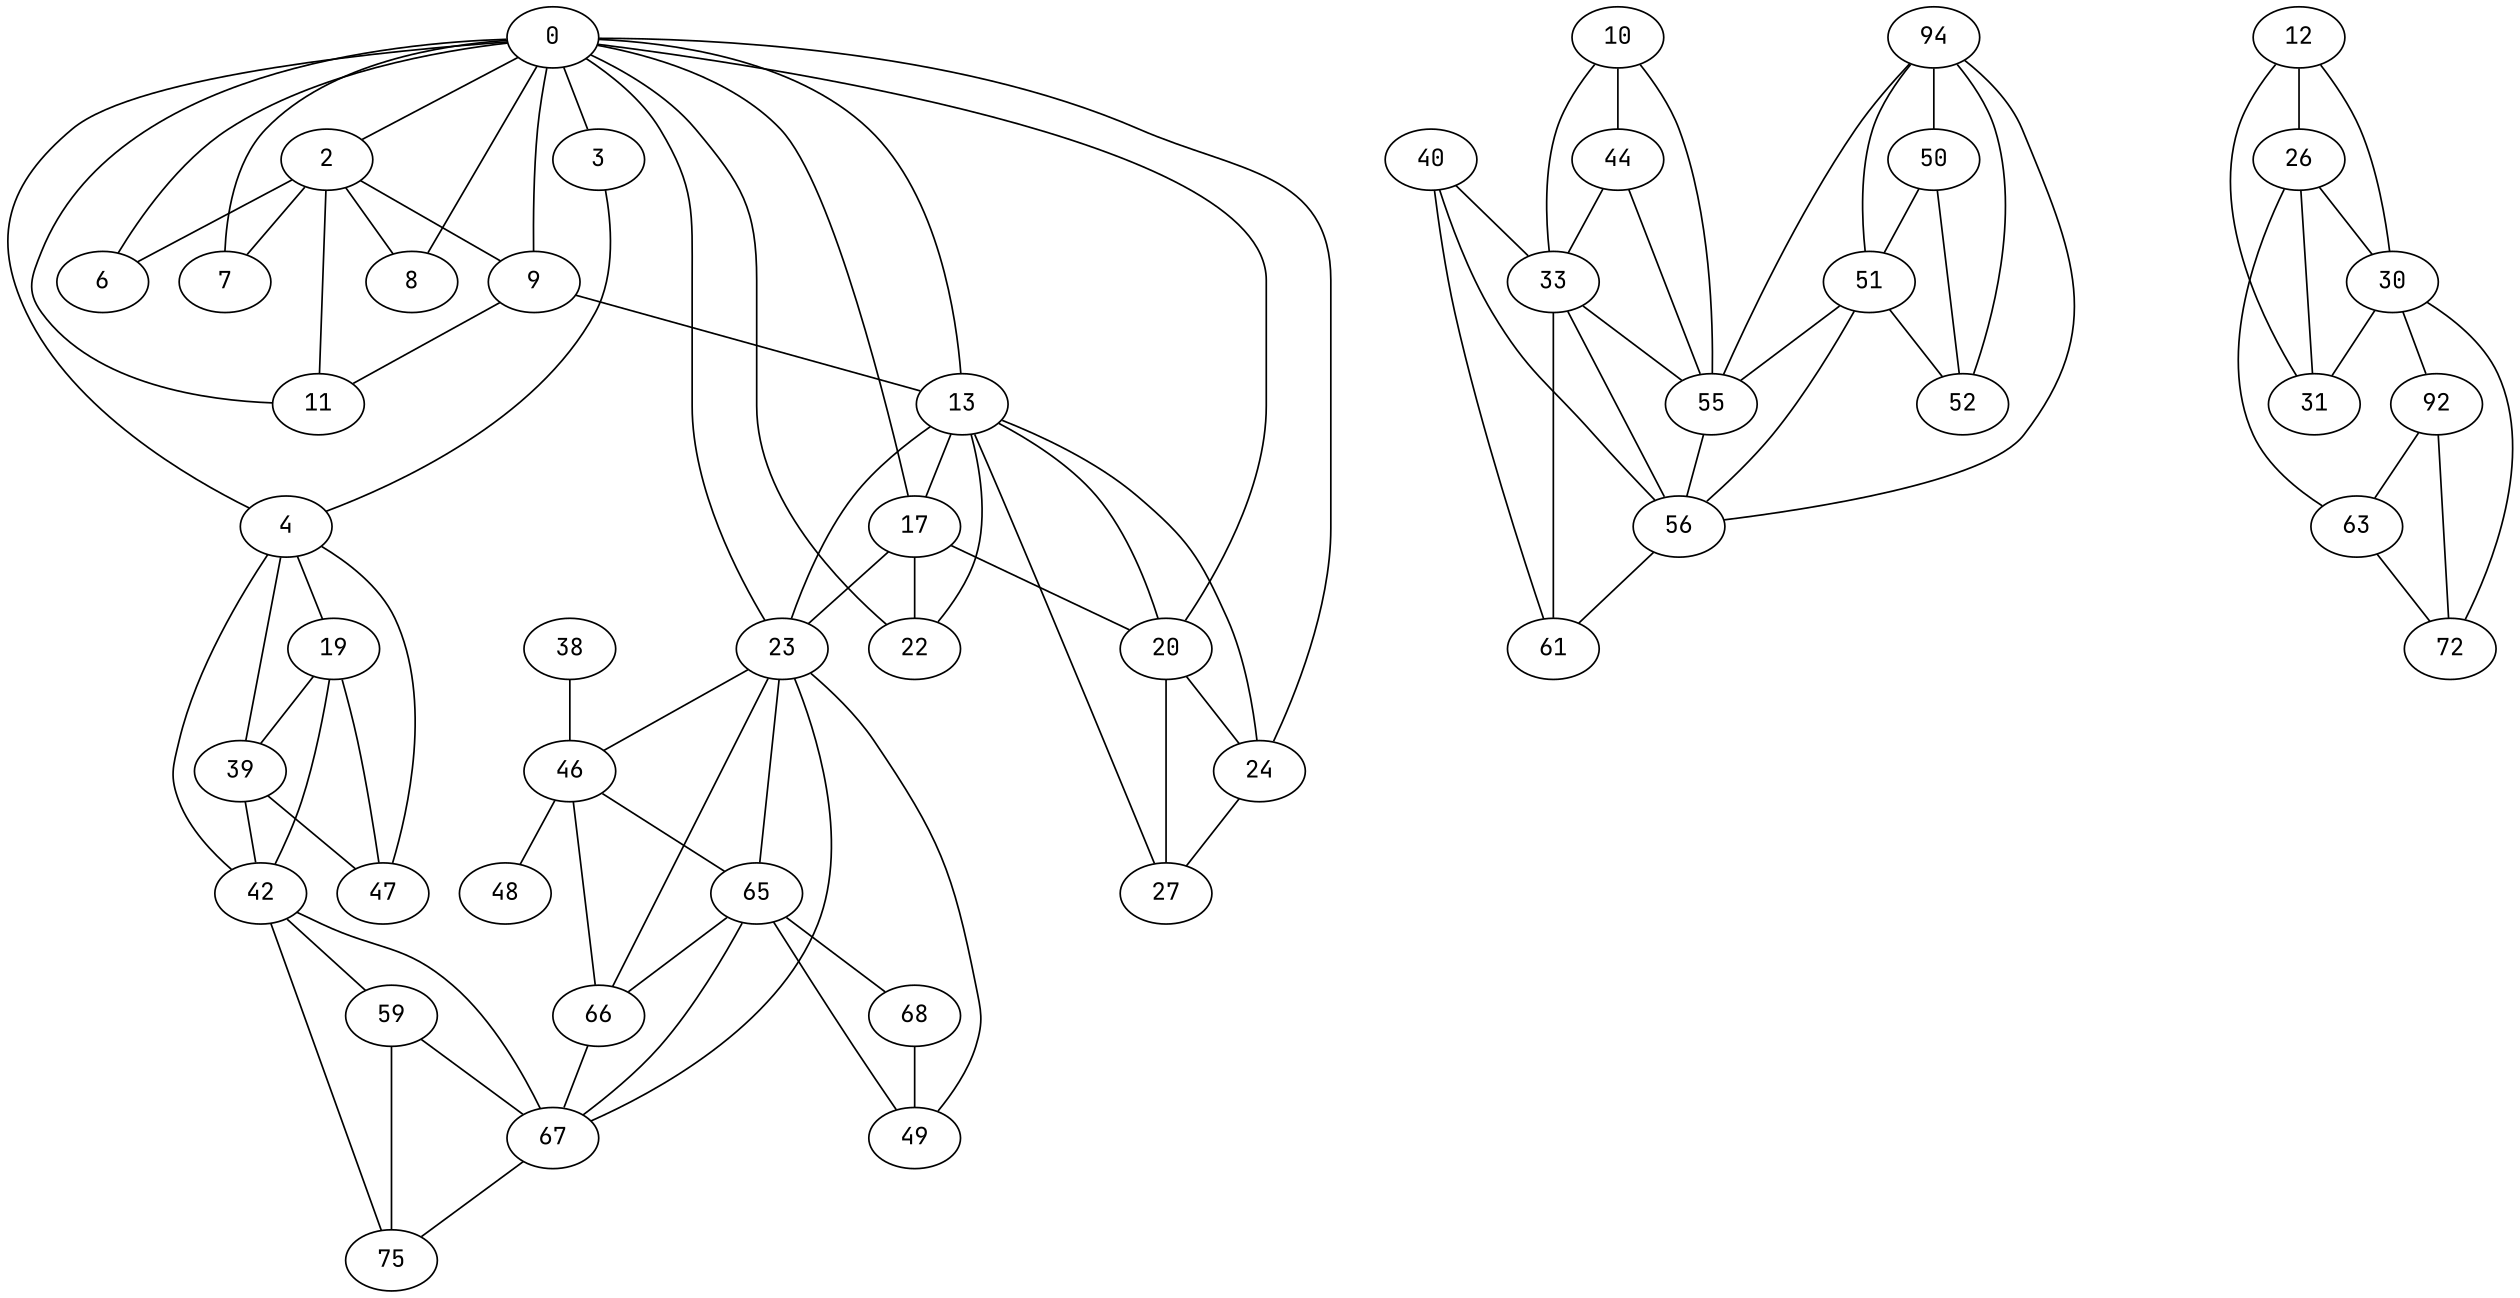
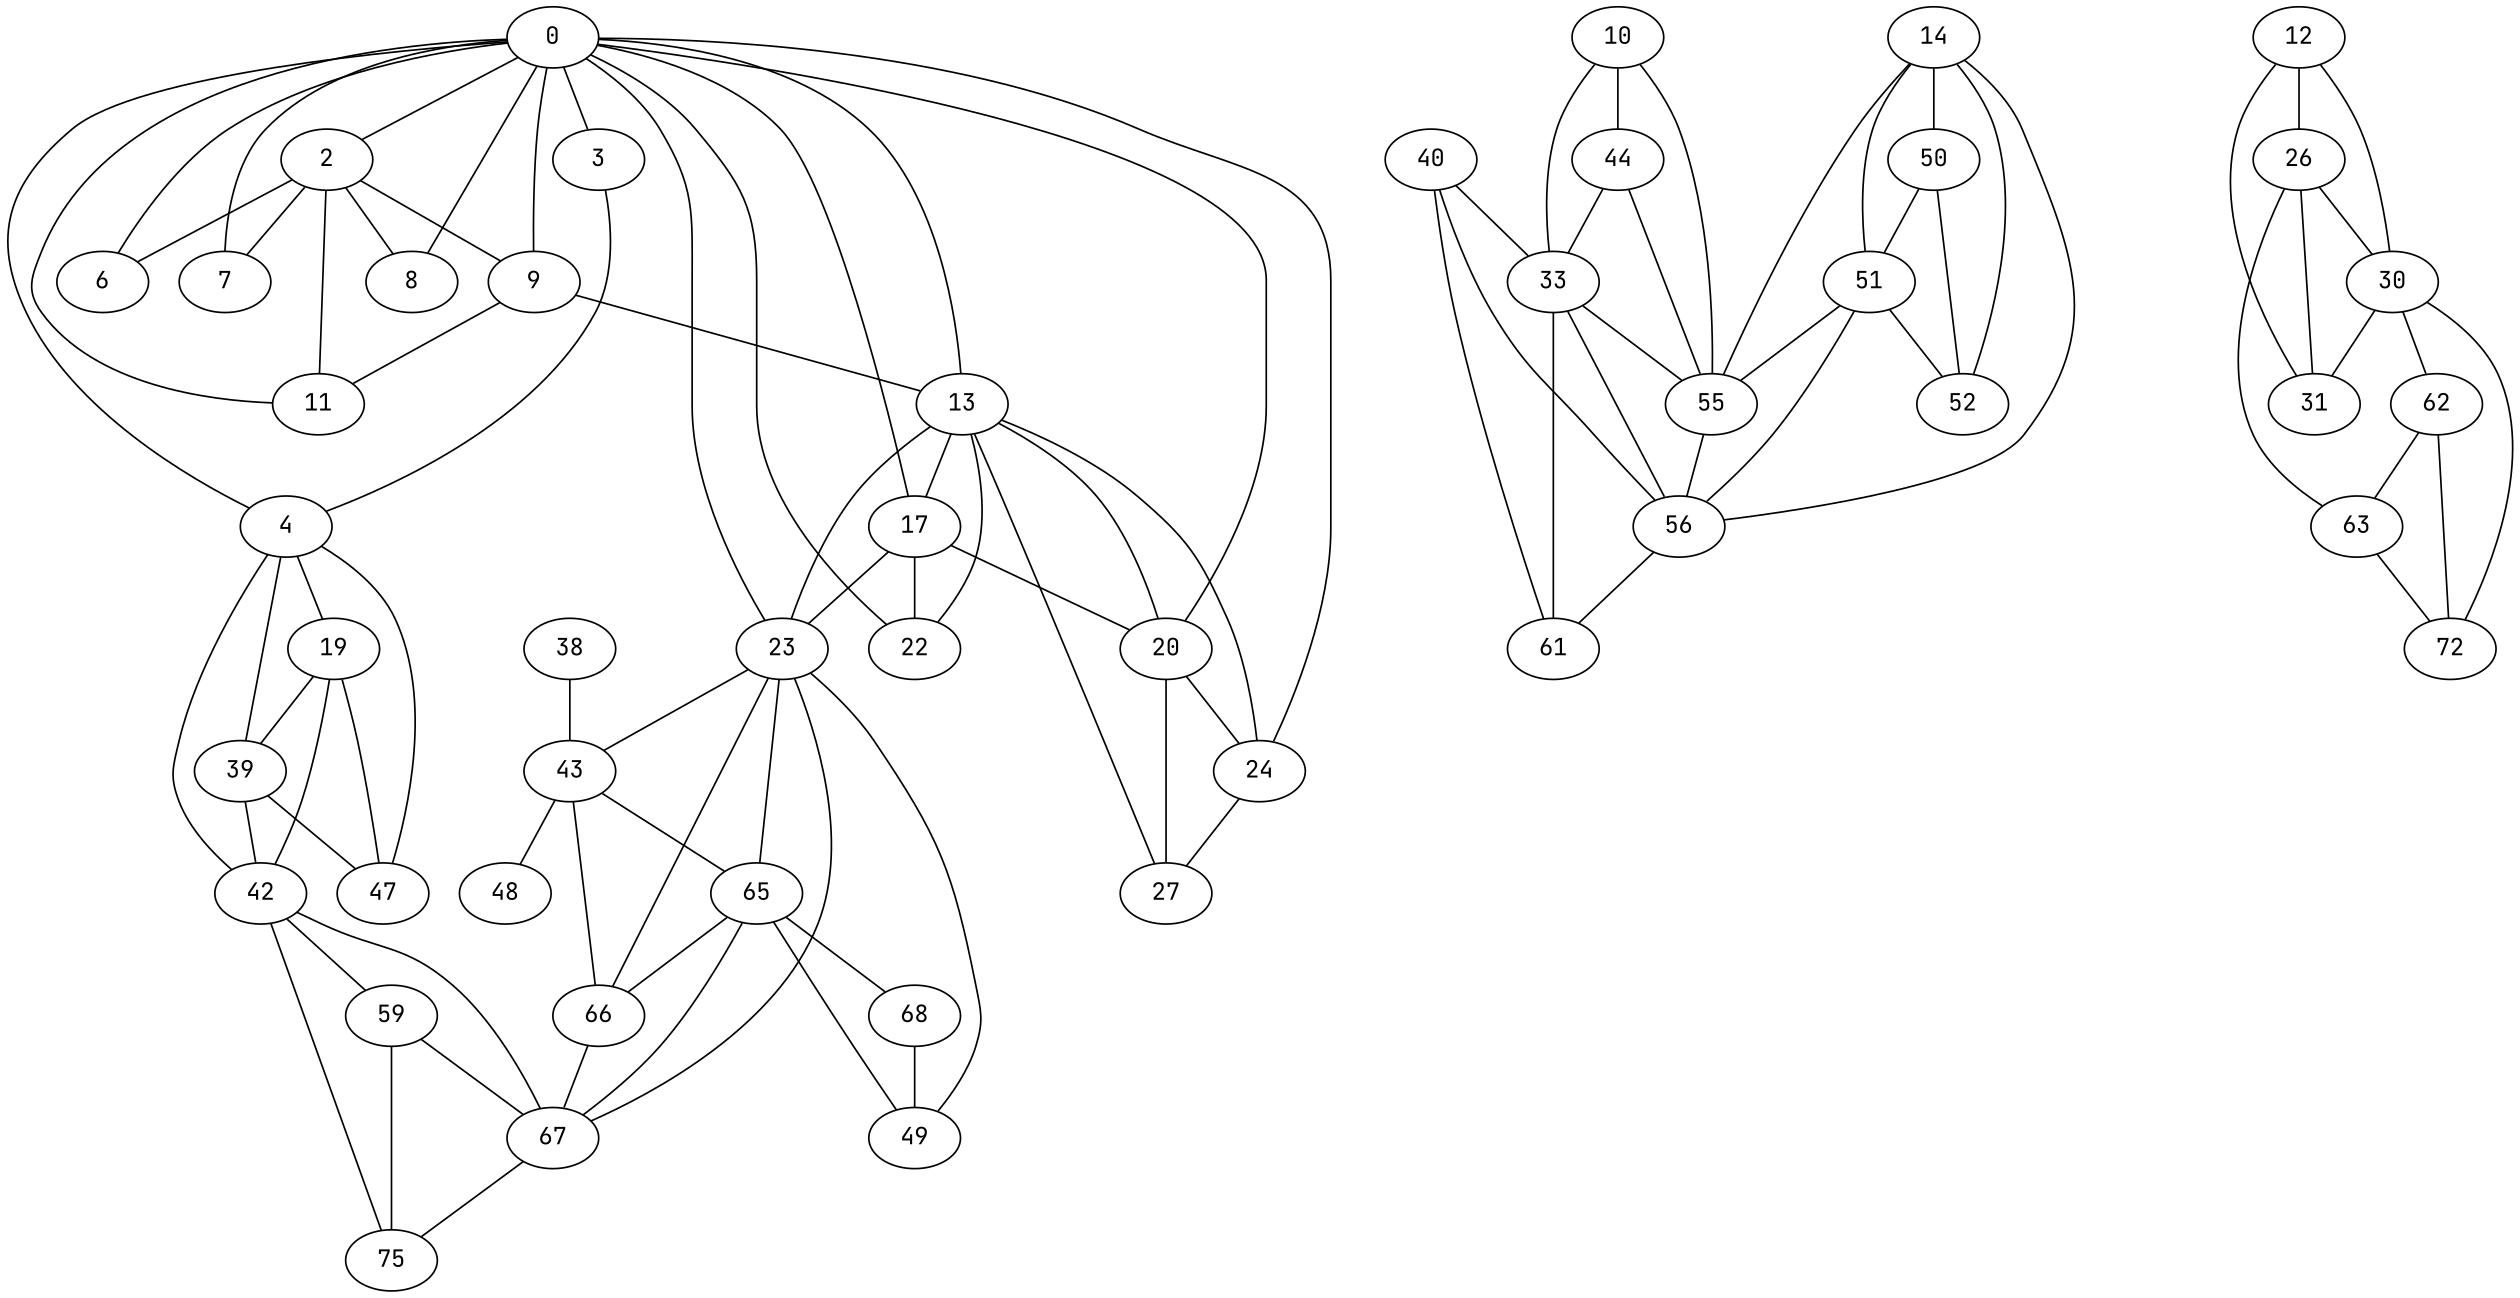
node "94": label "94" -> "14"
node "92": label "92" -> "62"
node "46": label "46" -> "43"
